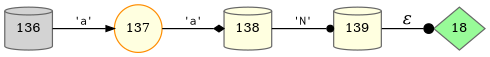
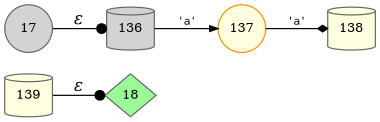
node "17": added
edge "138" -> "139": removed, label "'N'"
